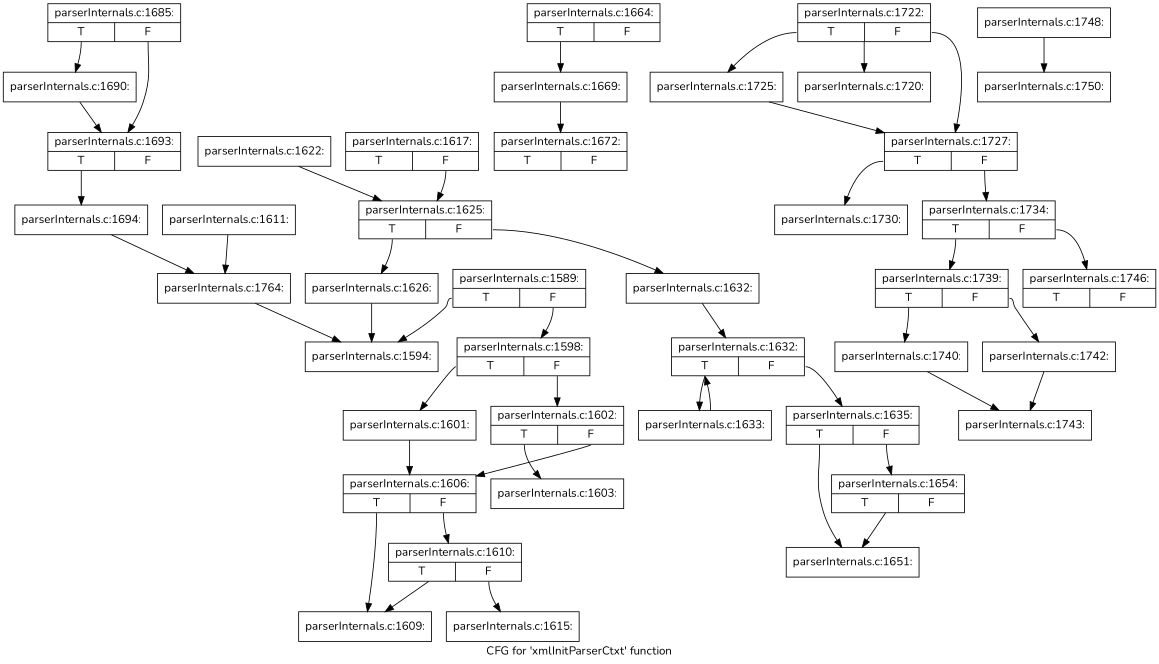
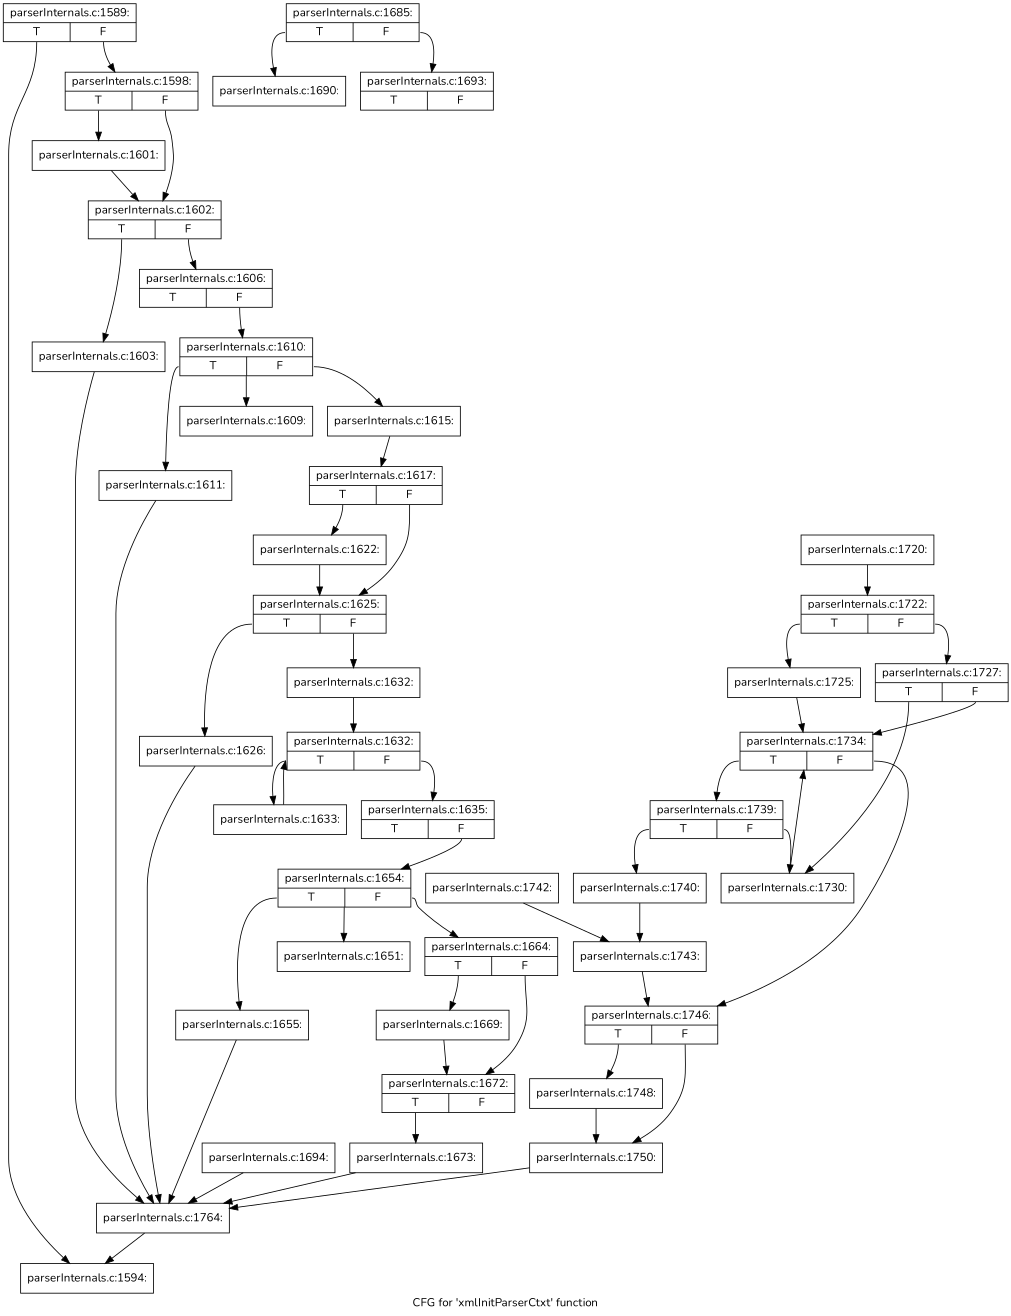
edge "parserInternals.c:1722:" -> "parserInternals.c:1720:": reversed
edge "parserInternals.c:1690:" -> "parserInternals.c:1693:": removed
edge "parserInternals.c:1725:" -> "parserInternals.c:1727:": now "parserInternals.c:1725:" -> "parserInternals.c:1734:"
edge "parserInternals.c:1693:" -> "parserInternals.c:1694:": removed
edge "parserInternals.c:1739:" -> "parserInternals.c:1742:": now "parserInternals.c:1739:" -> "parserInternals.c:1730:"
edge "parserInternals.c:1626:" -> "parserInternals.c:1594:": now "parserInternals.c:1626:" -> "parserInternals.c:1764:"
edge "parserInternals.c:1610:" -> "parserInternals.c:1611:": added
edge "parserInternals.c:1615:" -> "parserInternals.c:1617:": added
edge "parserInternals.c:1601:" -> "parserInternals.c:1606:": now "parserInternals.c:1601:" -> "parserInternals.c:1602:"
edge "parserInternals.c:1635:" -> "parserInternals.c:1651:": removed
edge "parserInternals.c:1617:" -> "parserInternals.c:1622:": added
edge "parserInternals.c:1606:" -> "parserInternals.c:1609:": removed
edge "parserInternals.c:1603:" -> "parserInternals.c:1764:": added
edge "parserInternals.c:1730:" -> "parserInternals.c:1734:": added
edge "parserInternals.c:1654:" -> "parserInternals.c:1664:": added
edge "parserInternals.c:1743:" -> "parserInternals.c:1746:": added
node "parserInternals.c:1655:": added
edge "parserInternals.c:1664:" -> "parserInternals.c:1672:": added
edge "parserInternals.c:1746:" -> "parserInternals.c:1748:": added
edge "parserInternals.c:1746:" -> "parserInternals.c:1750:": added
node "parserInternals.c:1673:": added
edge "parserInternals.c:1750:" -> "parserInternals.c:1764:": added
